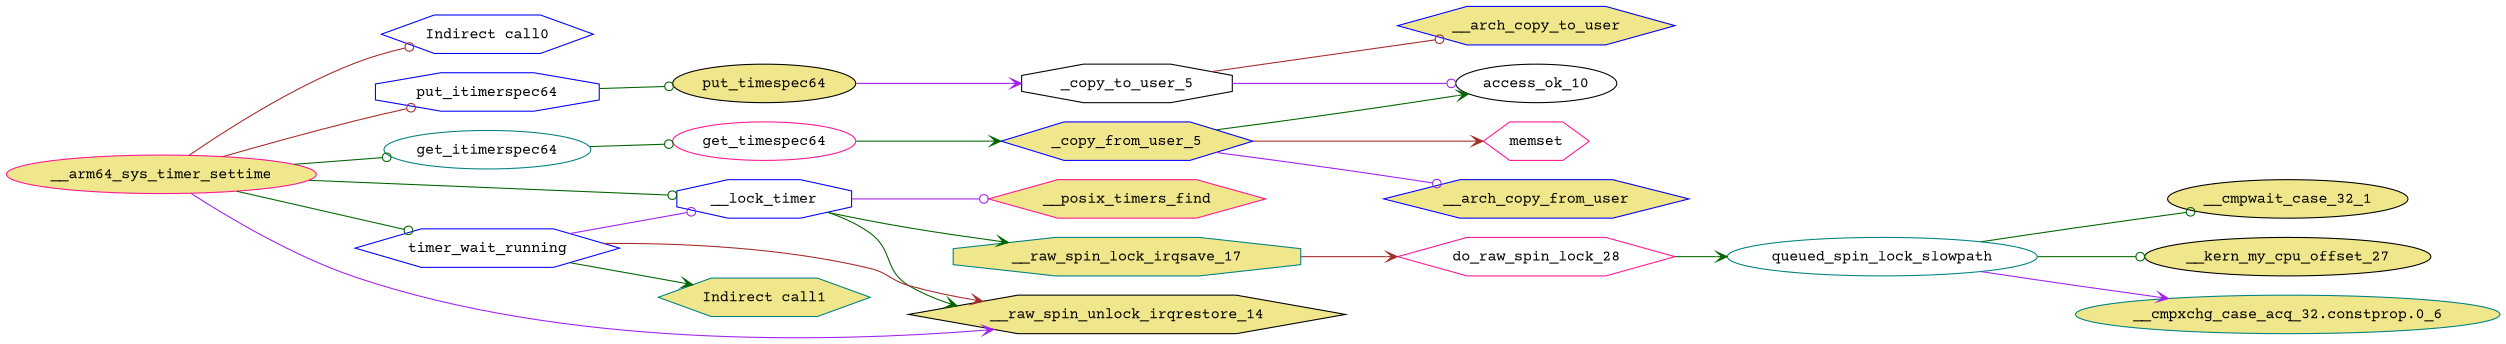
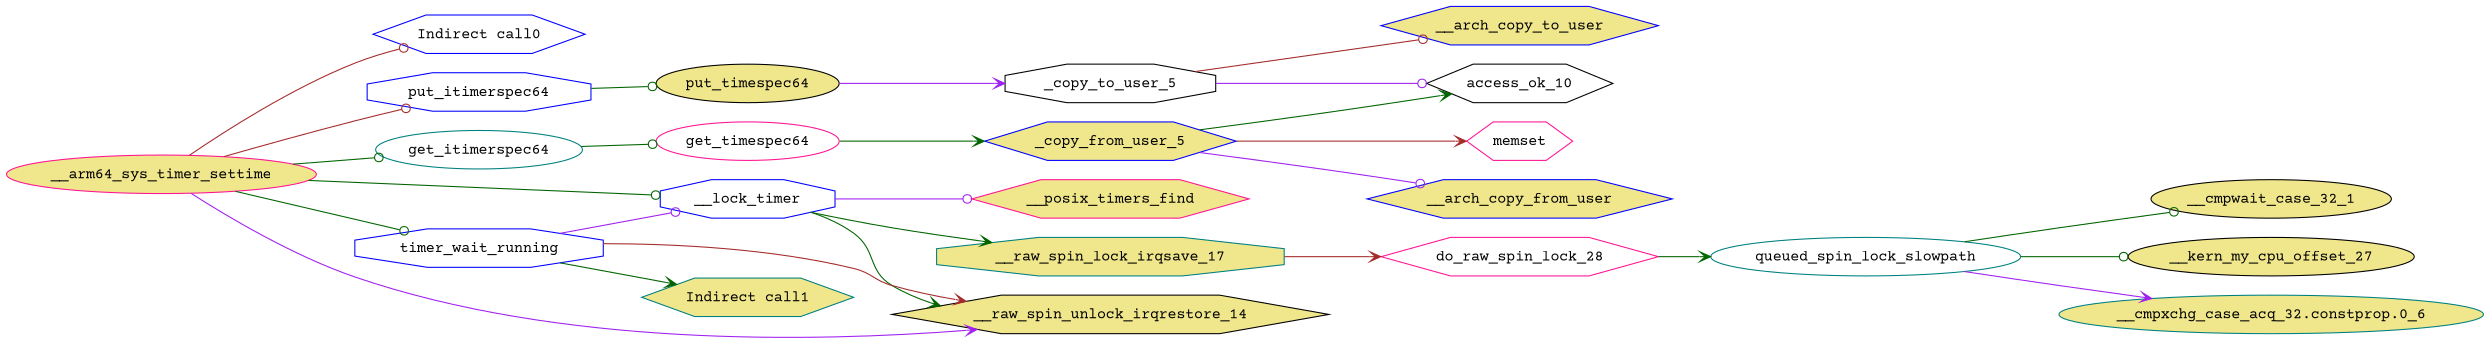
node "access_ok_10": shape ellipse -> hexagon
node "timer_wait_running": shape hexagon -> octagon
